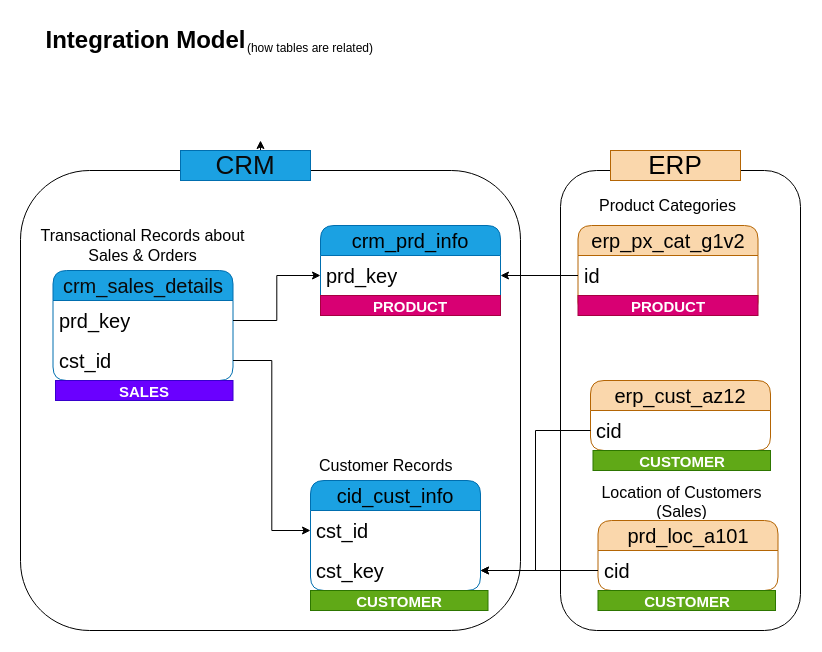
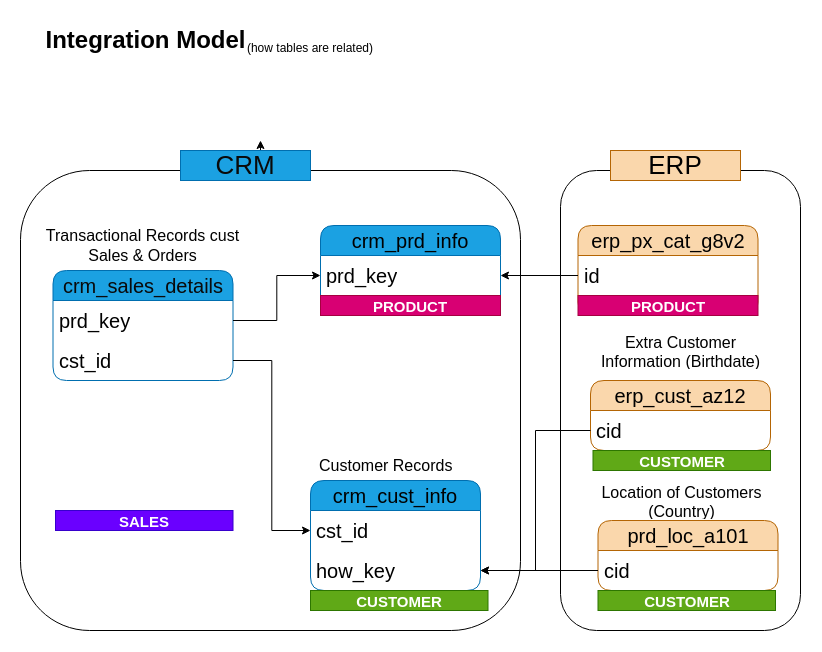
node "Product Categories": removed
node "erp_px_cat_g1v2": label "erp_px_cat_g1v2" -> "erp_px_cat_g8v2"
node "Transactional Records about Sales & Orders": label "Transactional Records about Sales & Orders" -> "Transactional Records cust Sales & Orders"
node "Extra Customer Information (Birthdate)": added
node "SALES": moved (144, 391) -> (144, 521)
node "cid_cust_info": label "cid_cust_info" -> "crm_cust_info"
node "Location of Customers (Sales)": label "Location of Customers (Sales)" -> "Location of Customers (Country)"
node "cst_key": label "cst_key" -> "how_key"
